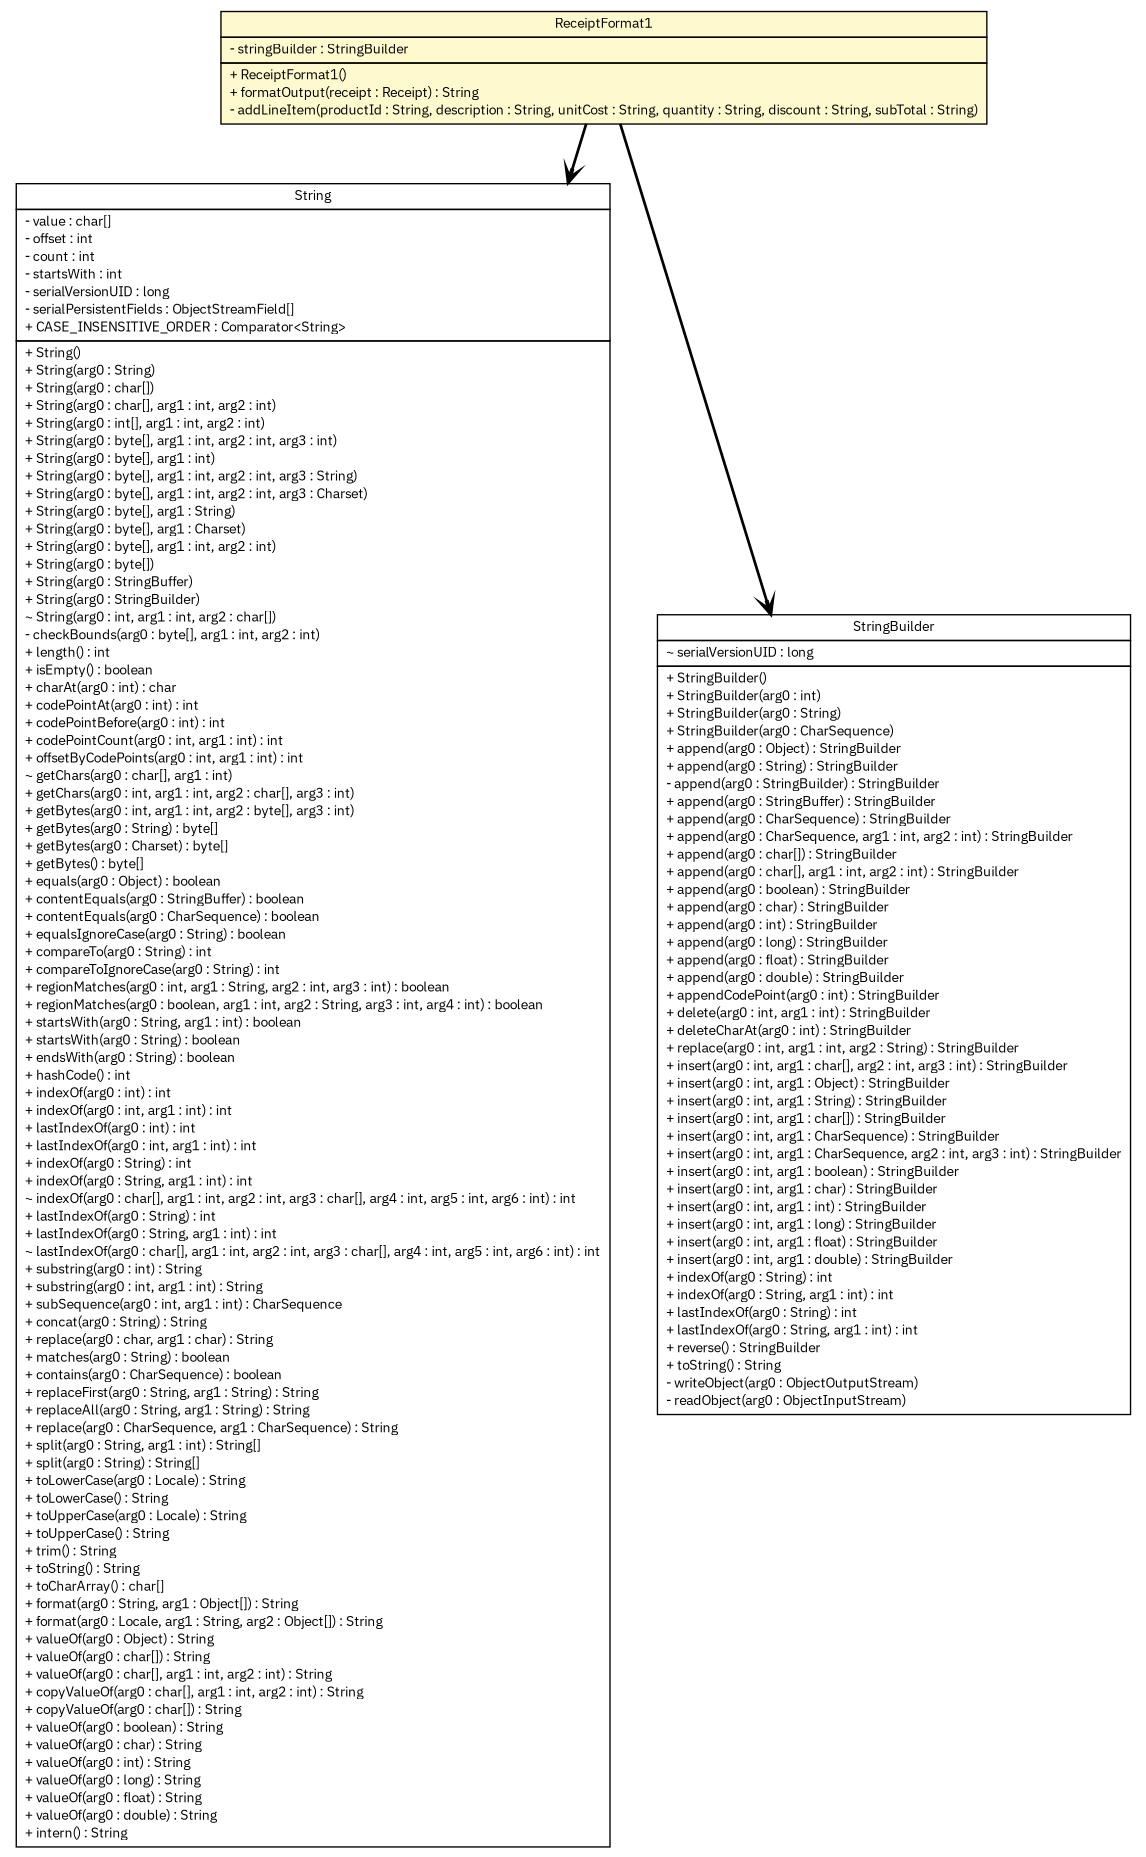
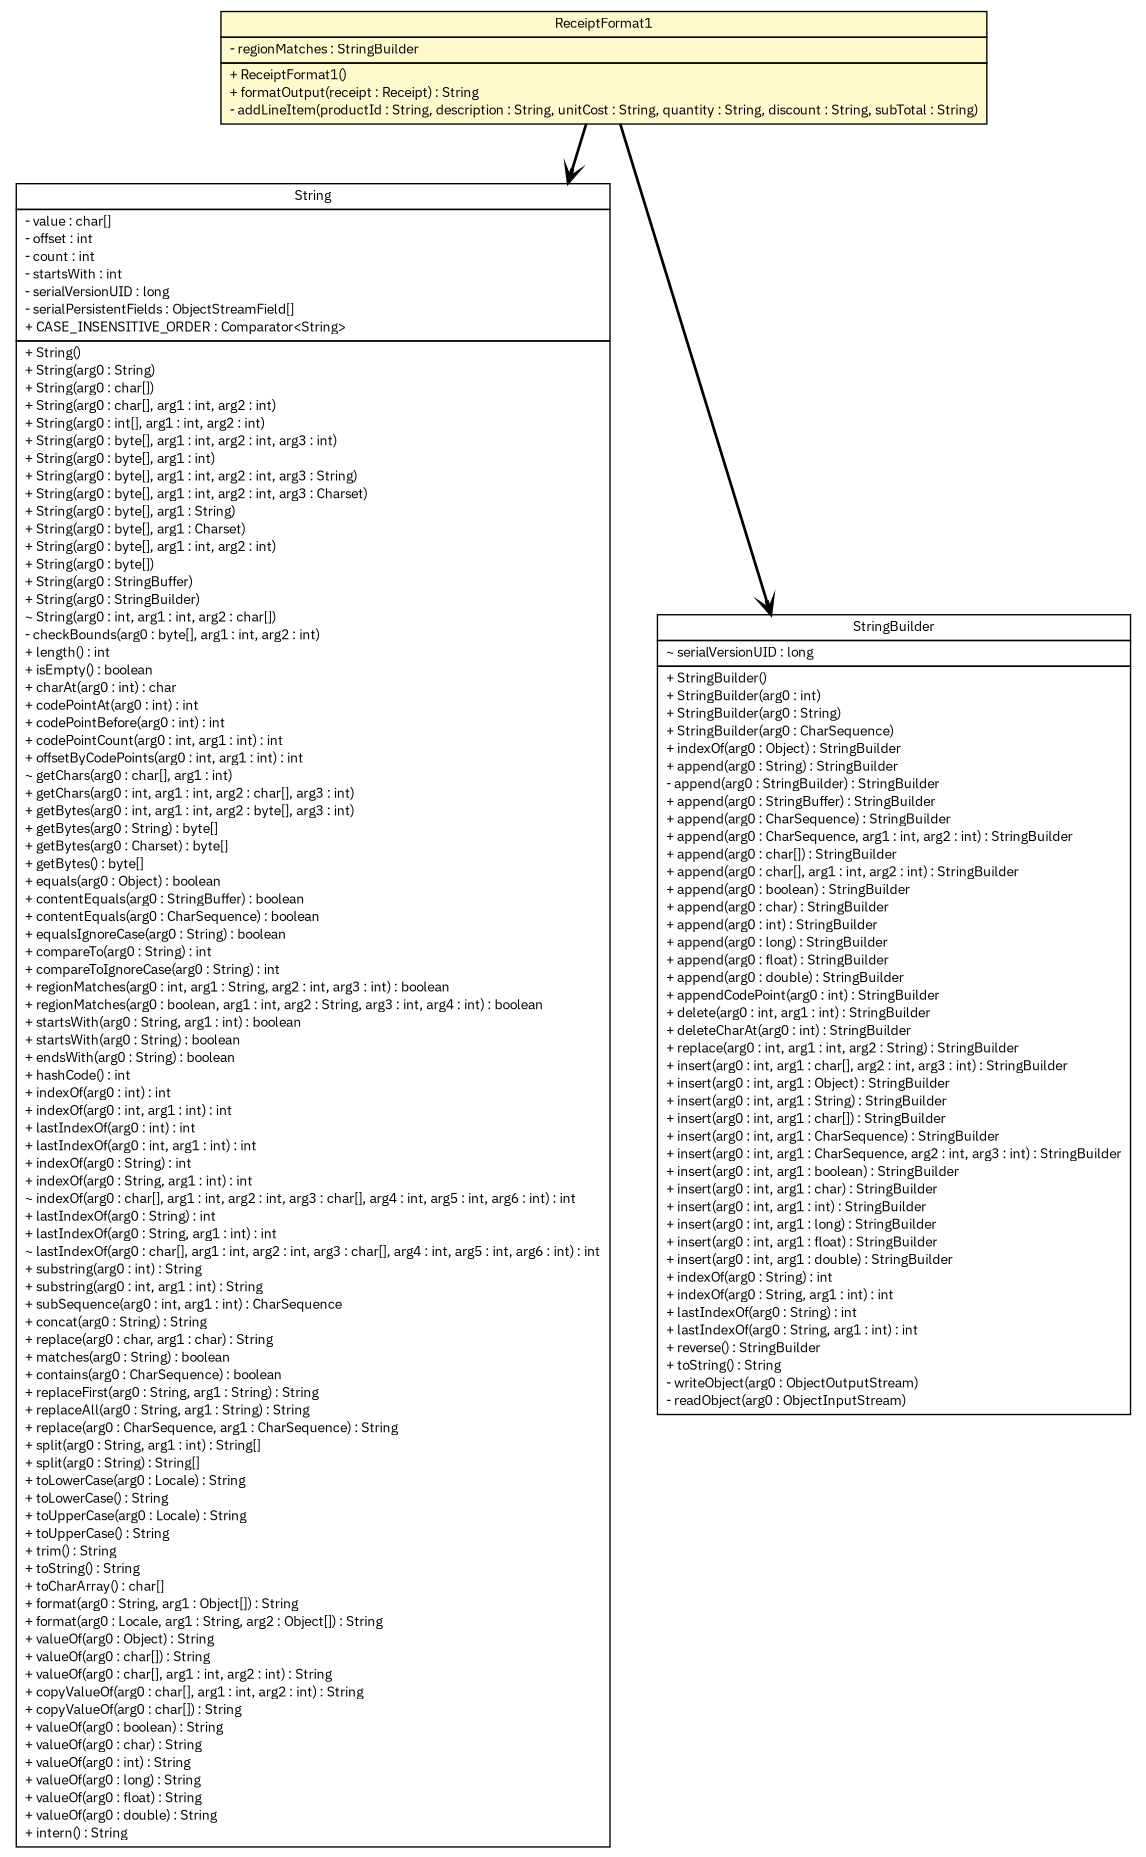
node "ReceiptFormat1": text "- stringBuilder : StringBuilder" -> "- regionMatches : StringBuilder"
node "StringBuilder": text "+ append(arg0 : Object) : StringBuilder" -> "+ indexOf(arg0 : Object) : StringBuilder"
